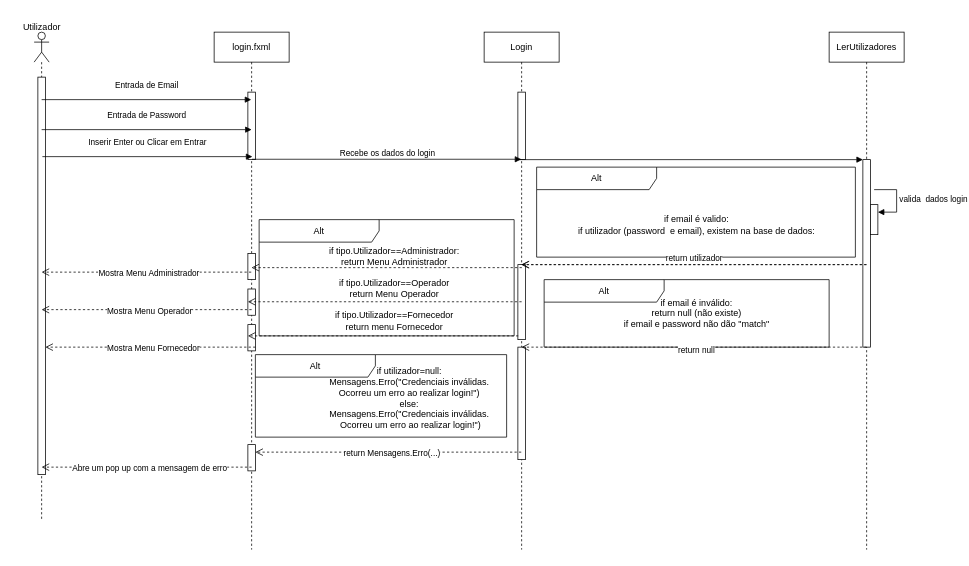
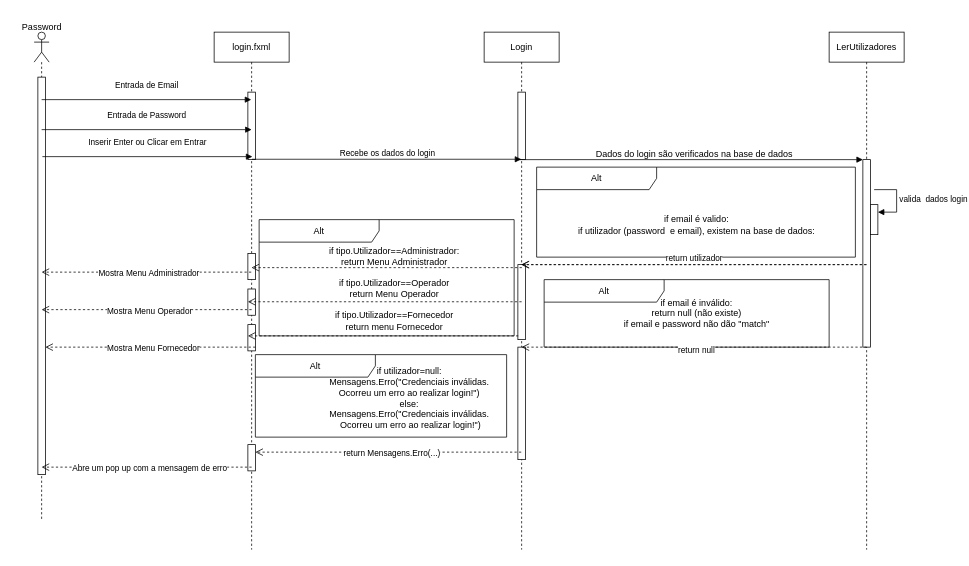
node "Utilizador": label "Utilizador" -> "Password"
node "Dados do login são verificados na base de dados": added
